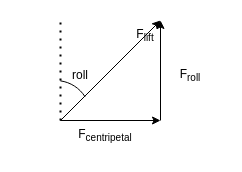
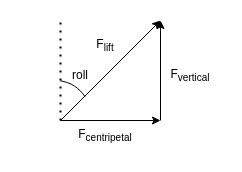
node "Flift": moved (146, 36) -> (106, 46)
node "Froll": label "Froll" -> "Fvertical"
